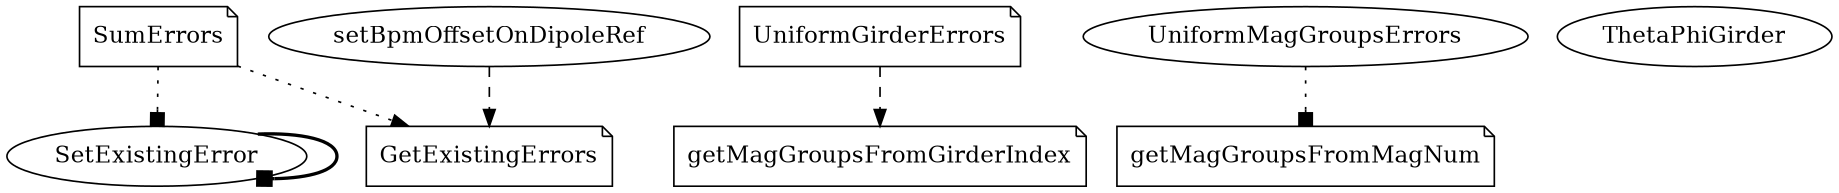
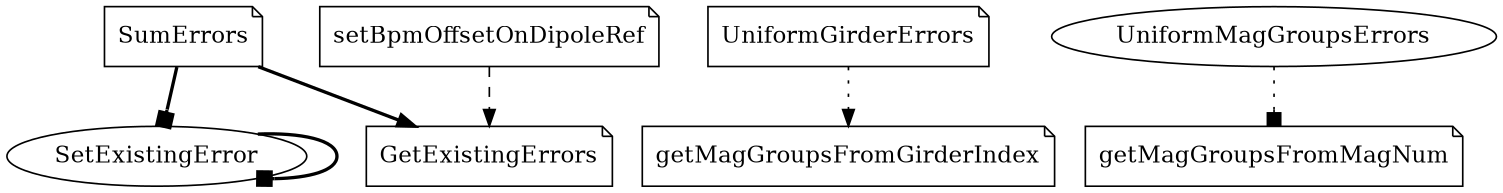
node "setBpmOffsetOnDipoleRef": shape ellipse -> note
node "ThetaPhiGirder": removed
edge "SumErrors" -> "SetExistingError": style dotted -> bold
edge "UniformGirderErrors" -> "getMagGroupsFromGirderIndex": style dashed -> dotted
edge "SumErrors" -> "GetExistingErrors": style dotted -> bold
